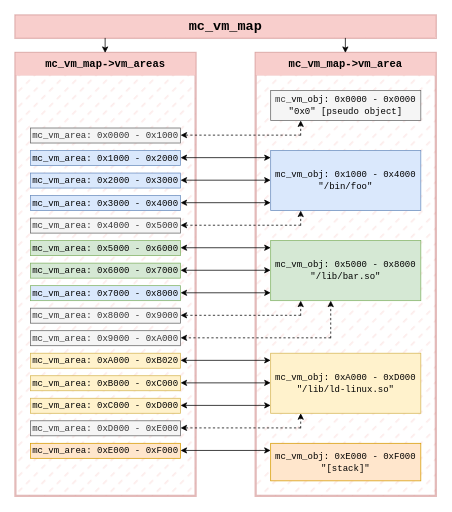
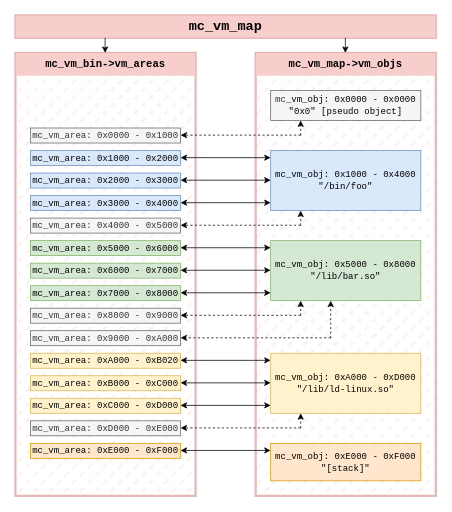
node "mc_vm_map->vm_areas": label "mc_vm_map->vm_areas" -> "mc_vm_bin->vm_areas"
node "mc_vm_map->vm_area": label "mc_vm_map->vm_area" -> "mc_vm_map->vm_objs"
node "mc_vm_area: 0x7000 - 0x8000": fillcolor #dae8fc -> #d5e8d4
